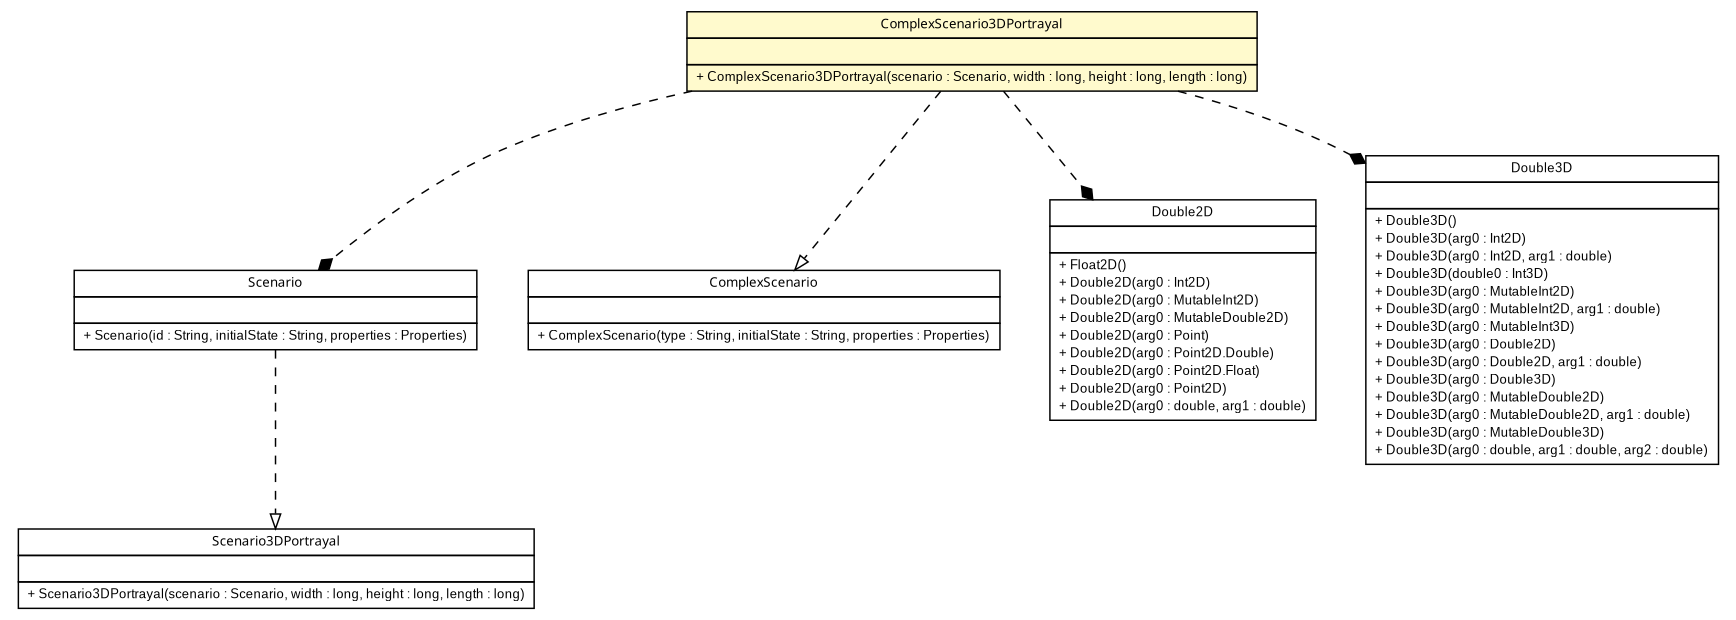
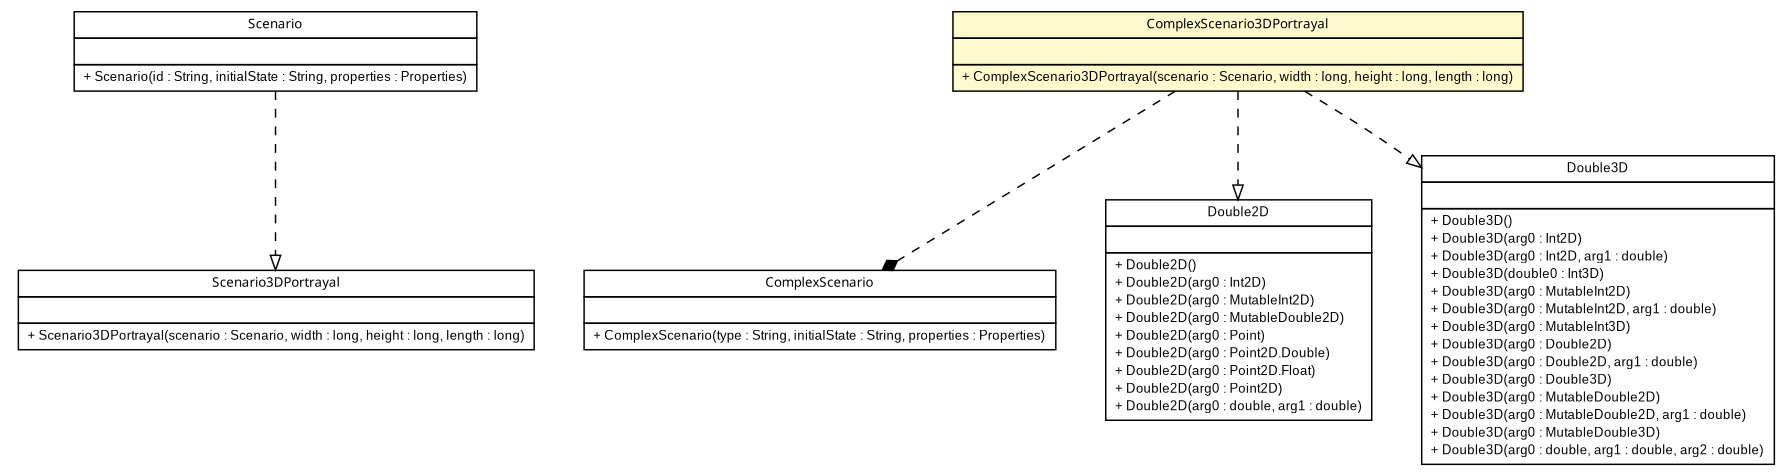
edge "ComplexScenario3DPortrayal" -> "Double3D": arrowhead diamond -> onormal
edge "ComplexScenario3DPortrayal" -> "Double2D": arrowhead diamond -> onormal
edge "ComplexScenario3DPortrayal" -> "Scenario": removed
edge "ComplexScenario3DPortrayal" -> "ComplexScenario": arrowhead onormal -> diamond
node "Double2D": text "+ Float2D()" -> "+ Double2D()"
